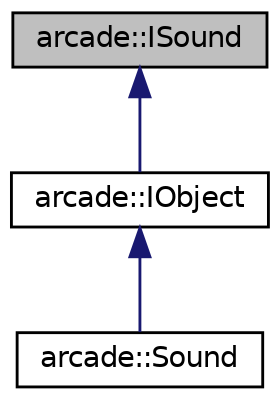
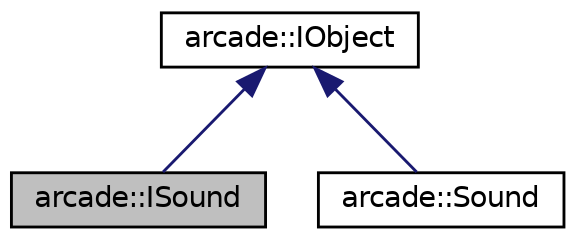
edge "arcade::IObject" -> "arcade::ISound": reversed
